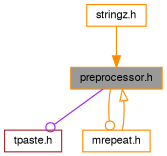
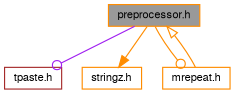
edge "stringz.h" -> "preprocessor.h": reversed
